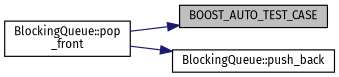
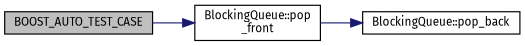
edge "BlockingQueue::pop _front" -> "BOOST_AUTO_TEST_CASE": reversed
node "BlockingQueue::push_back": label "BlockingQueue::push_back" -> "BlockingQueue::pop_back"
